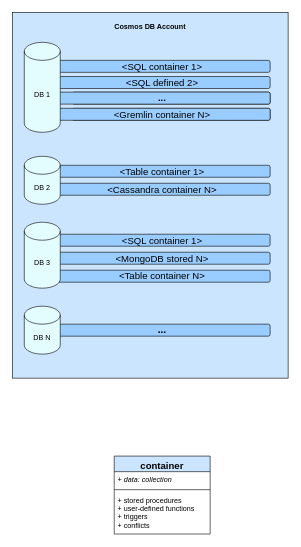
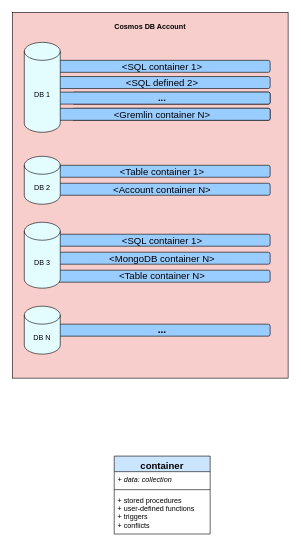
node "Cosmos DB Account": fillcolor #cce5ff -> #f8cecc
node "<Cassandra container N>": label "<Cassandra container N>" -> "<Account container N>"
node "<MongoDB stored N>": label "<MongoDB stored N>" -> "<MongoDB container N>"
